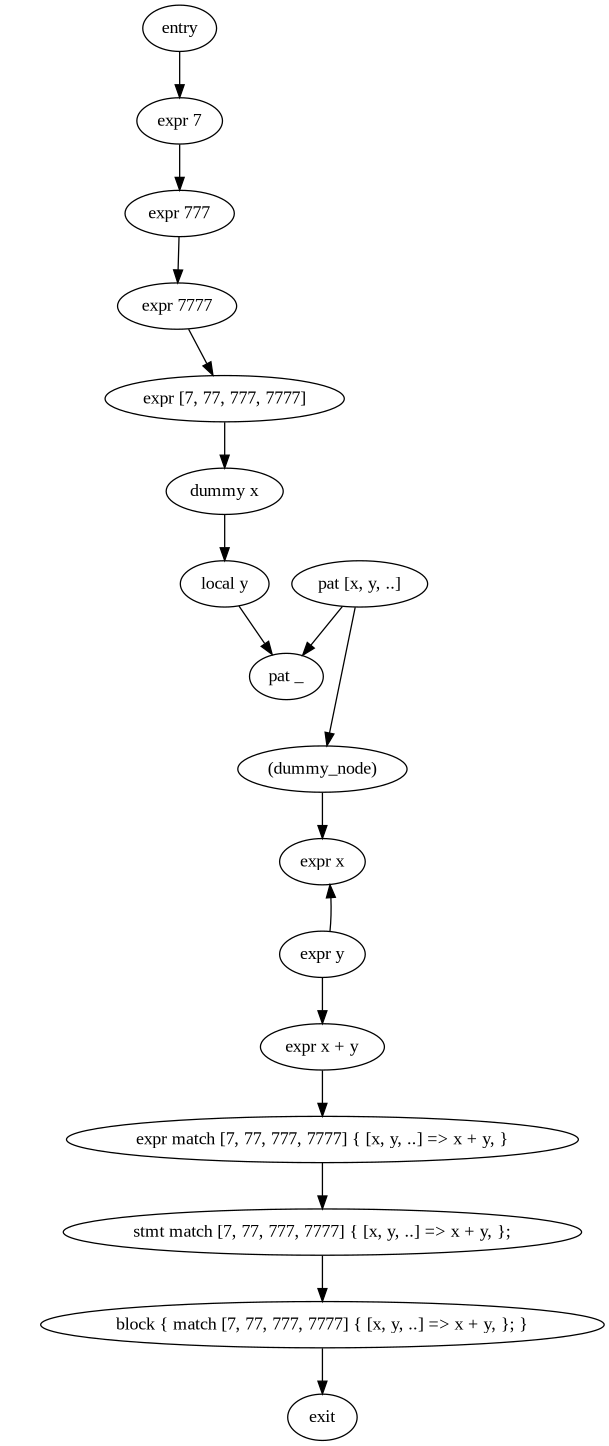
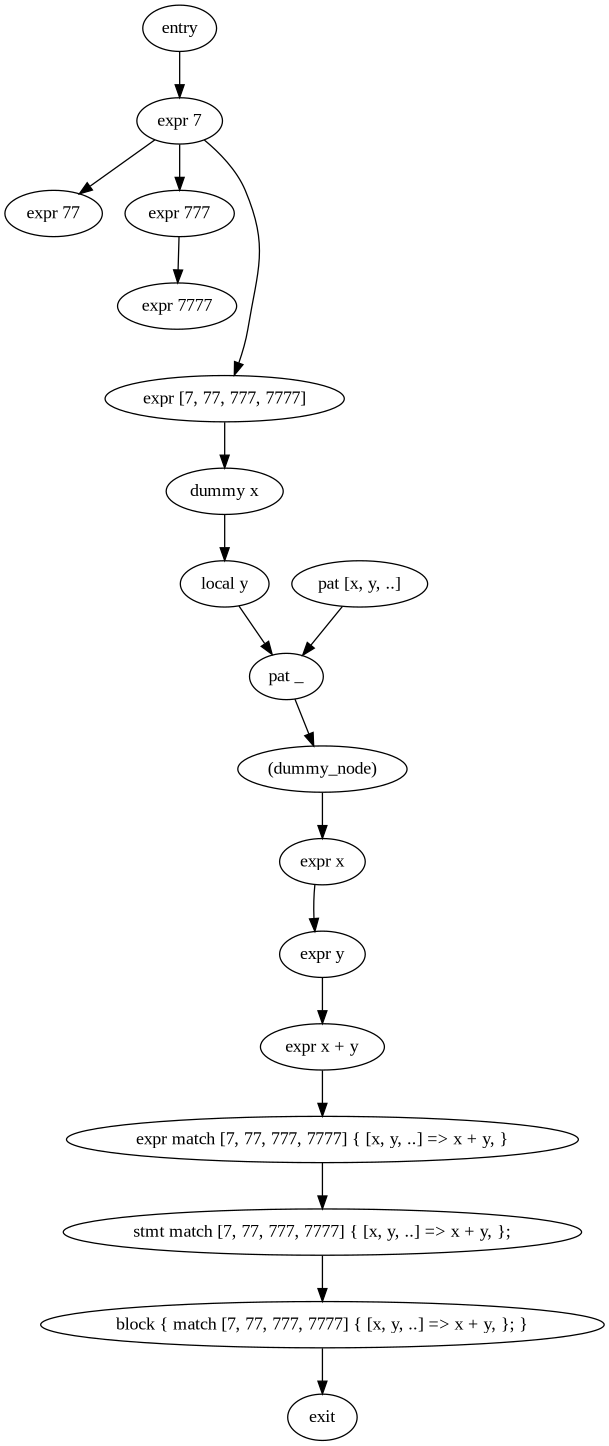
node "expr 77": added
edge "expr 7777" -> "expr [7, 77, 777, 7777]": now "expr 7" -> "expr [7, 77, 777, 7777]"
edge "pat [x, y, ..]" -> "(dummy_node)": now "pat _" -> "(dummy_node)"
edge "expr y" -> "expr x": reversed
